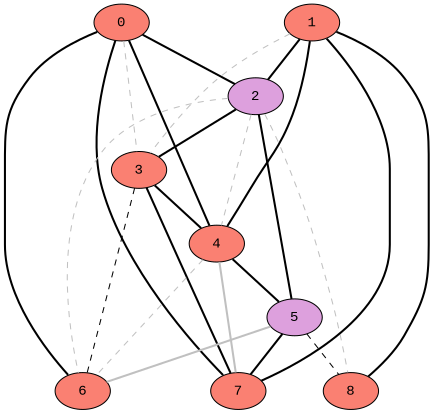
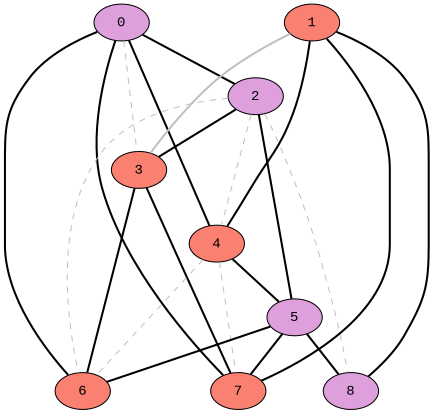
node "0": fillcolor salmon -> plum
edge "1" -- "2": removed
edge "1" -- "3": style dashed -> bold
edge "3" -- "4": removed
edge "3" -- "6": style dashed -> bold
edge "4" -- "7": style bold -> dashed
edge "5" -- "6": color gray -> black
edge "5" -- "8": style dashed -> bold
node "8": fillcolor salmon -> plum
